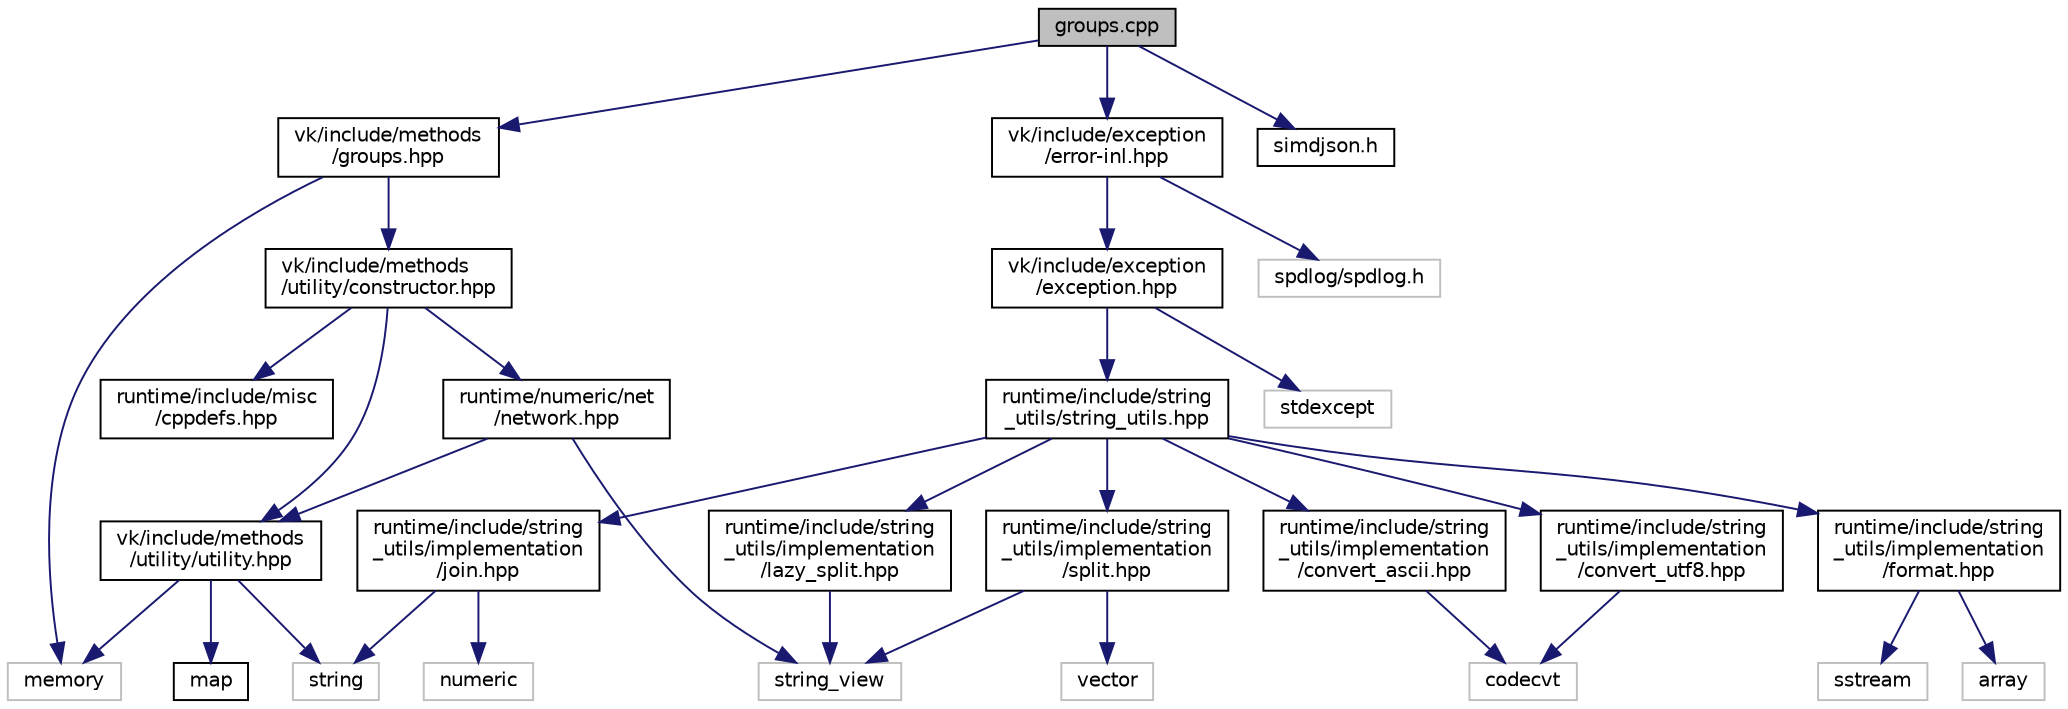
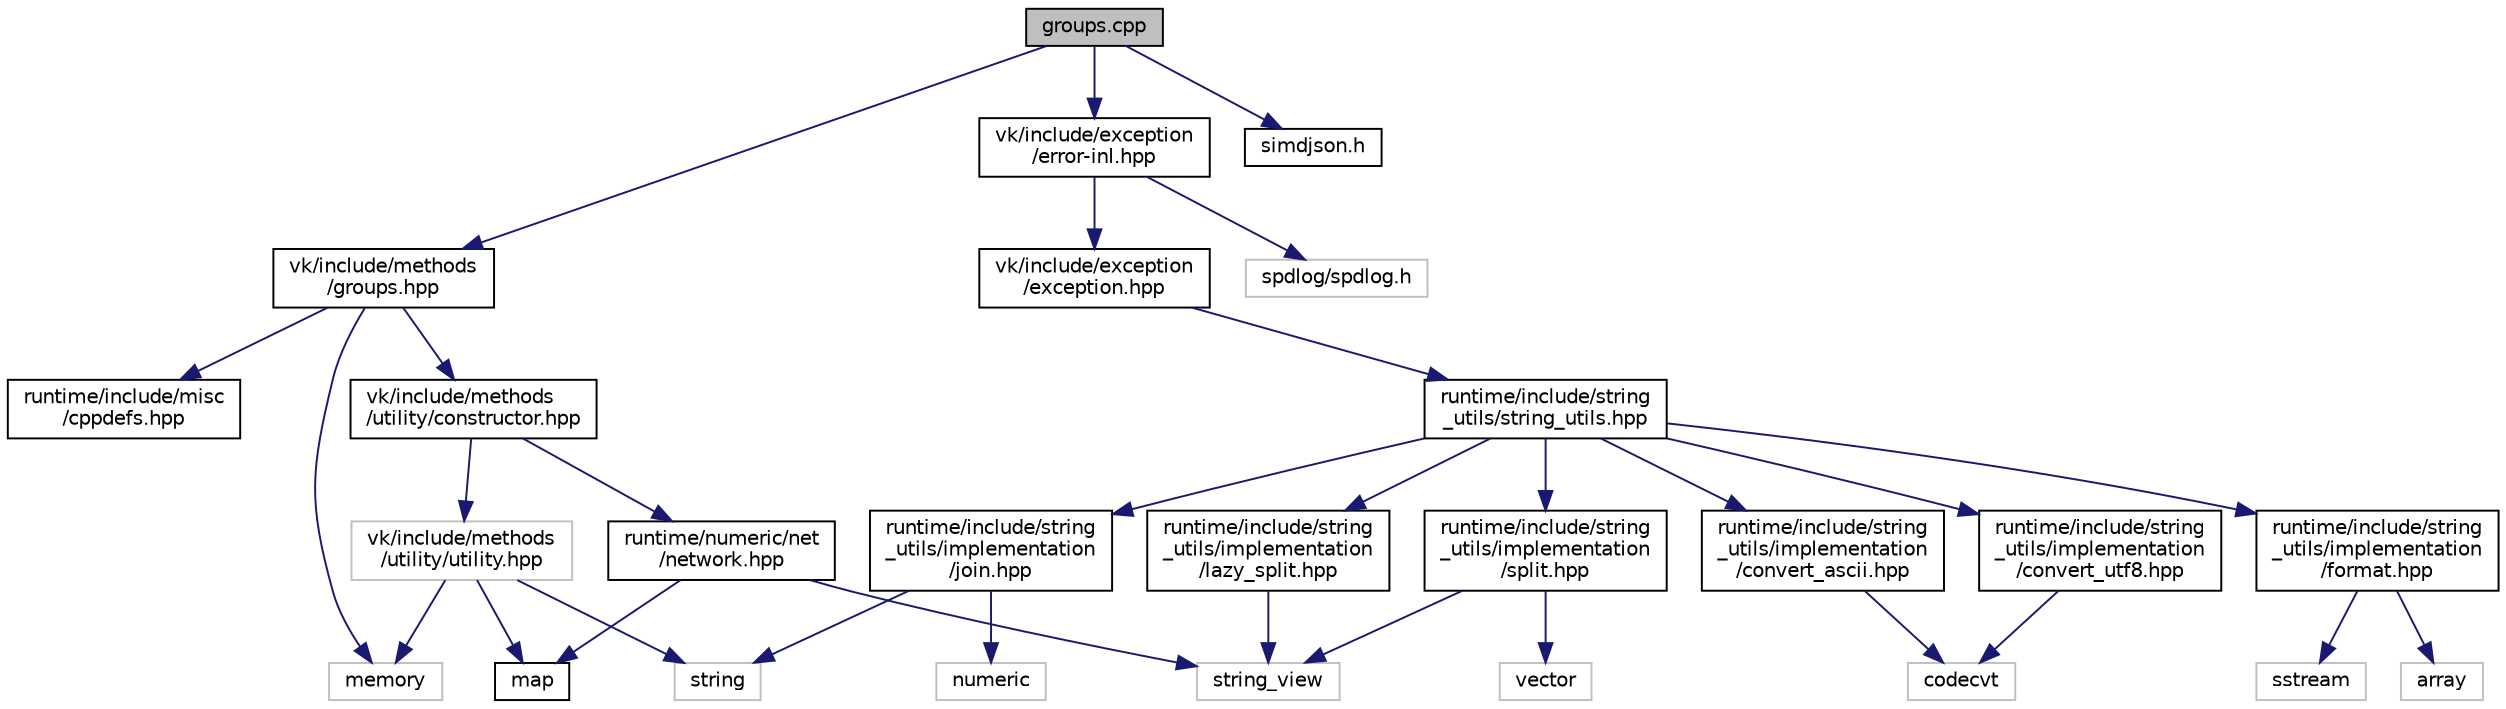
edge "vk/include/methods /utility/constructor.hpp" -> "runtime/include/misc /cppdefs.hpp": now "vk/include/methods /groups.hpp" -> "runtime/include/misc /cppdefs.hpp"
node "stdexcept": removed
edge "runtime/numeric/net /network.hpp" -> "vk/include/methods /utility/utility.hpp": now "runtime/numeric/net /network.hpp" -> "map"
node "vk/include/methods /utility/utility.hpp": color black -> grey75
